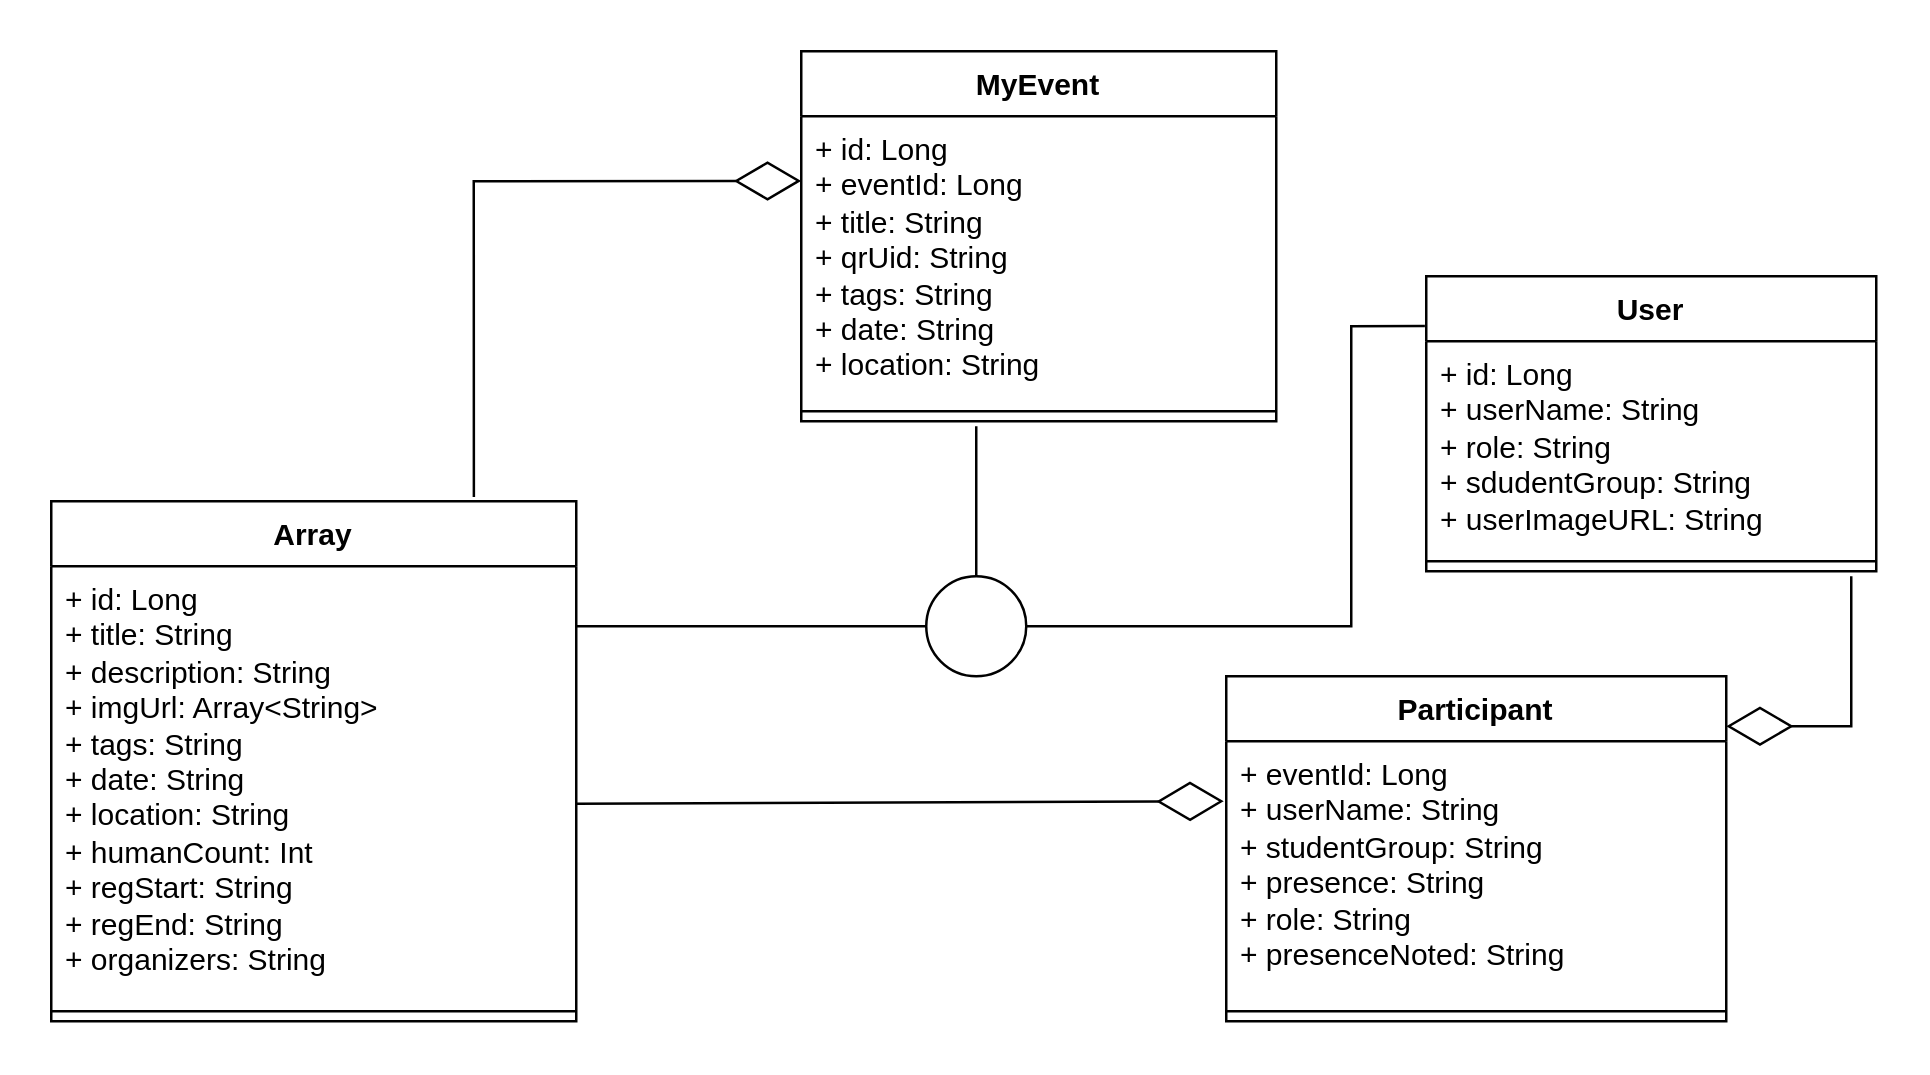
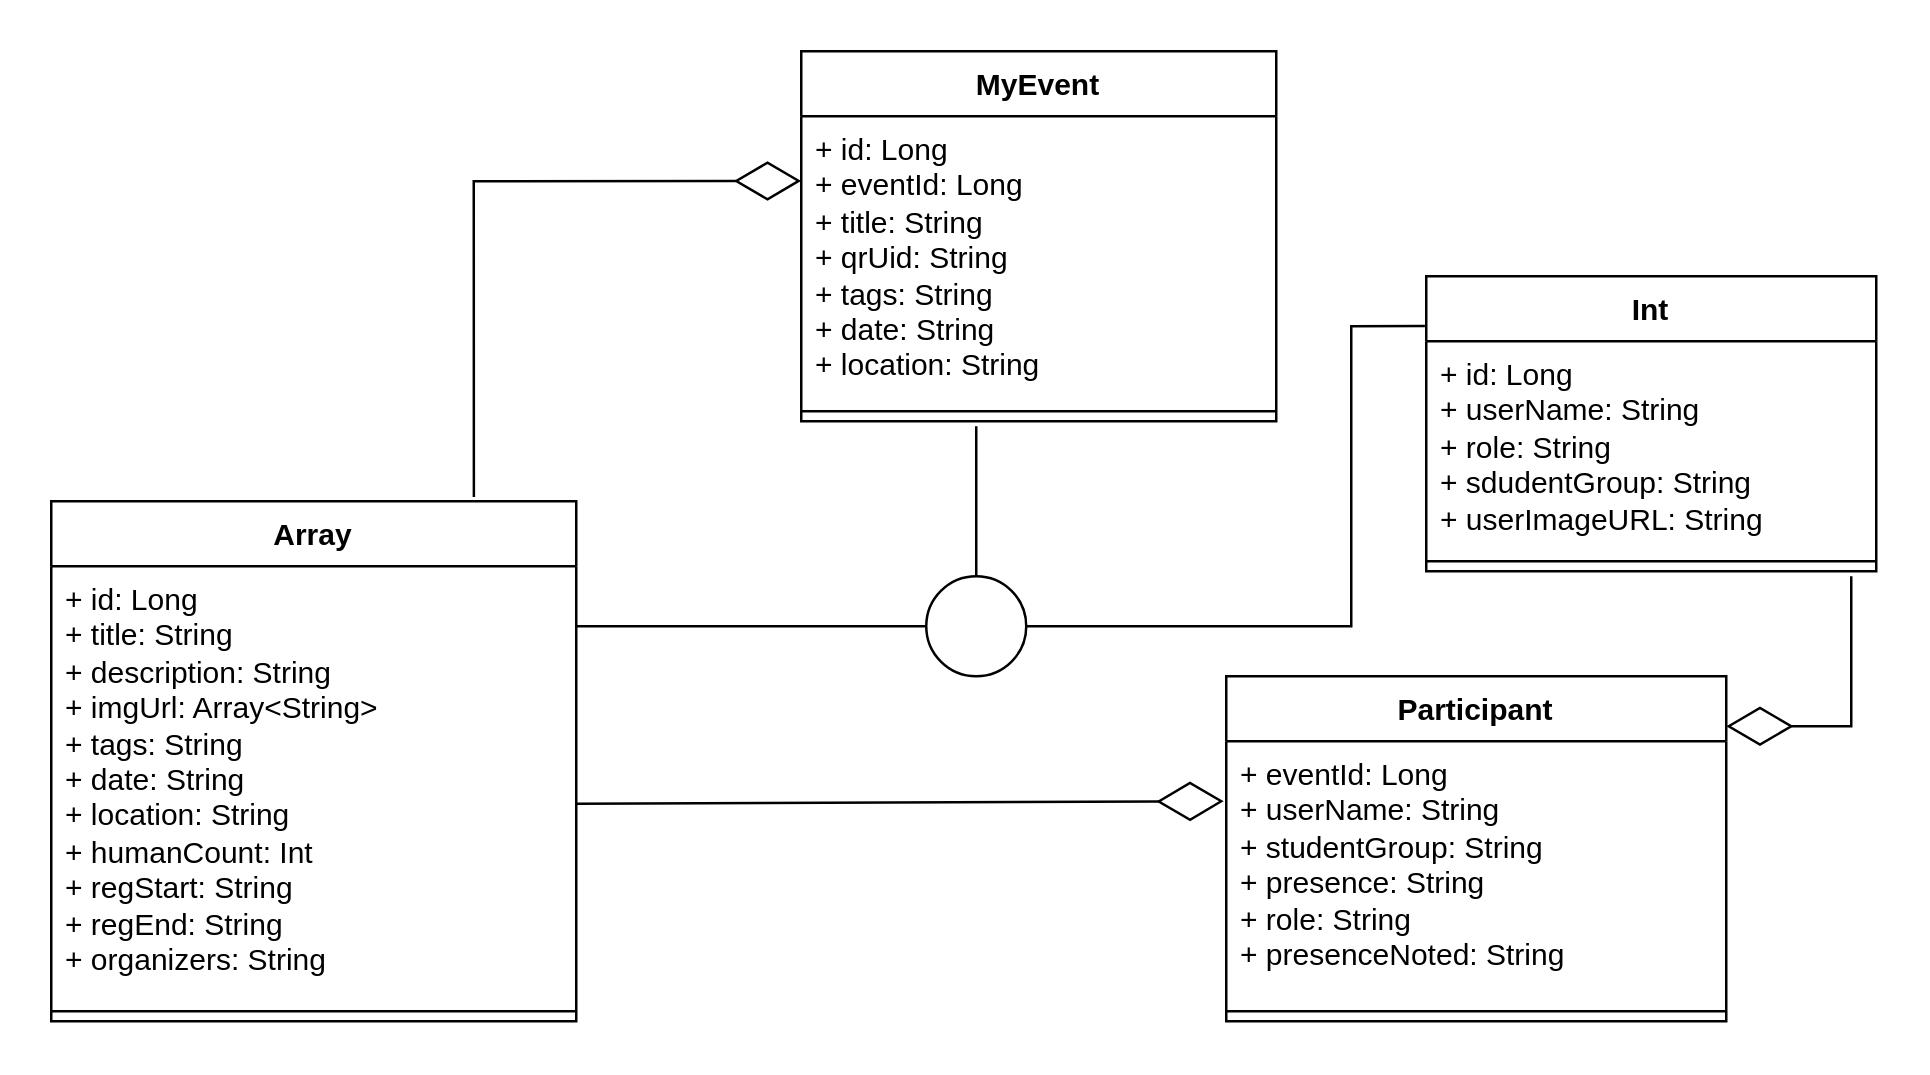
node "User": label "User" -> "Int"
